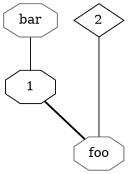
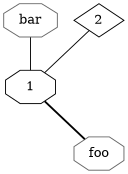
edge "2" -- "foo": now "2" -- "1"
